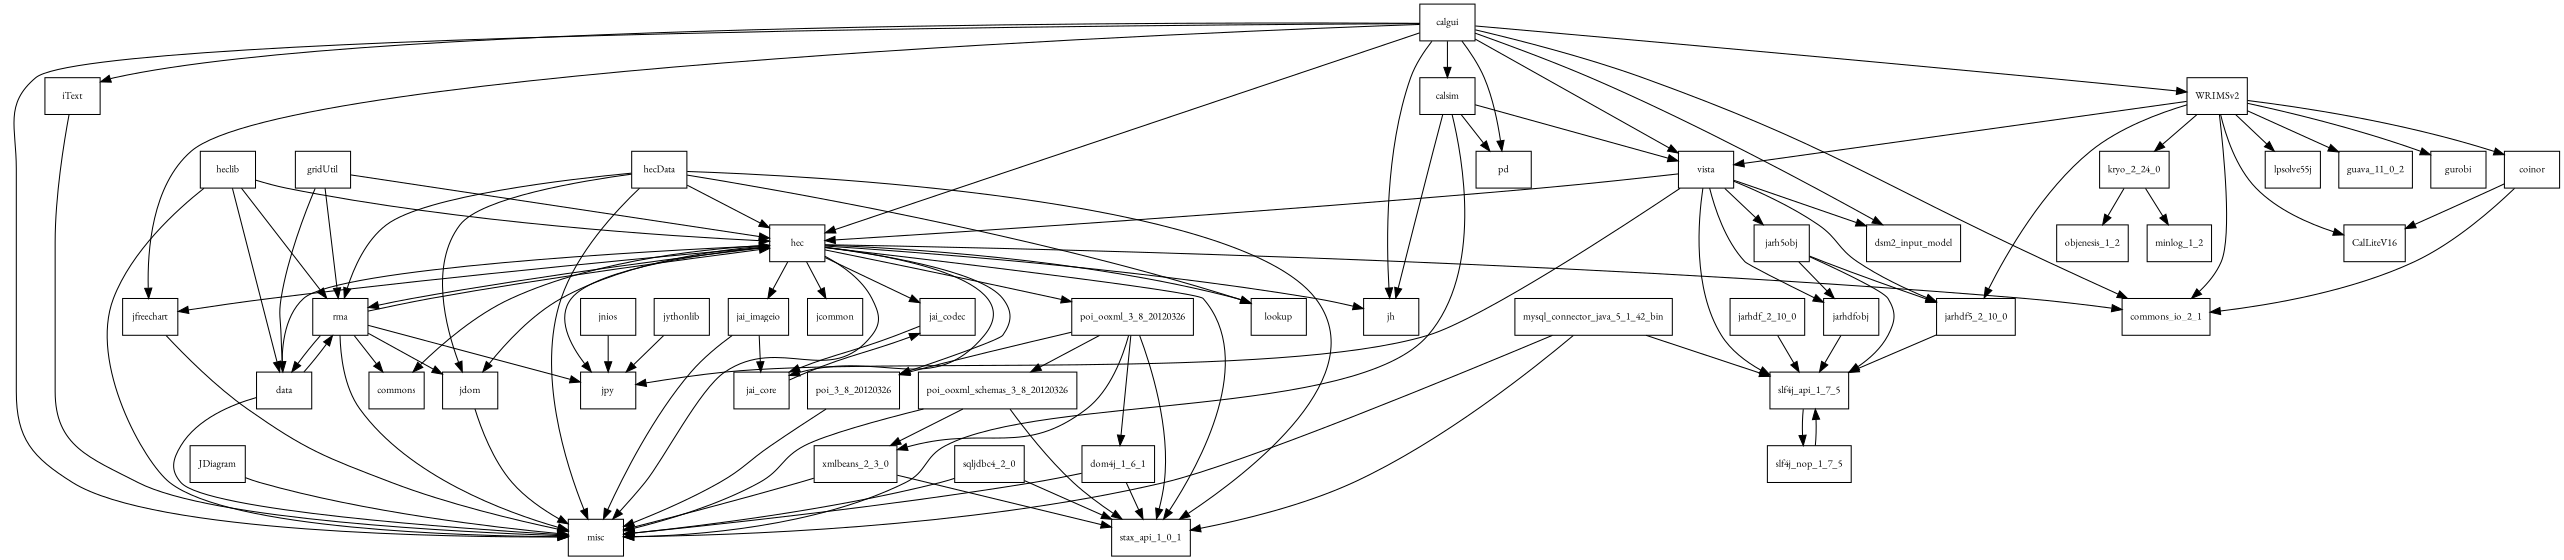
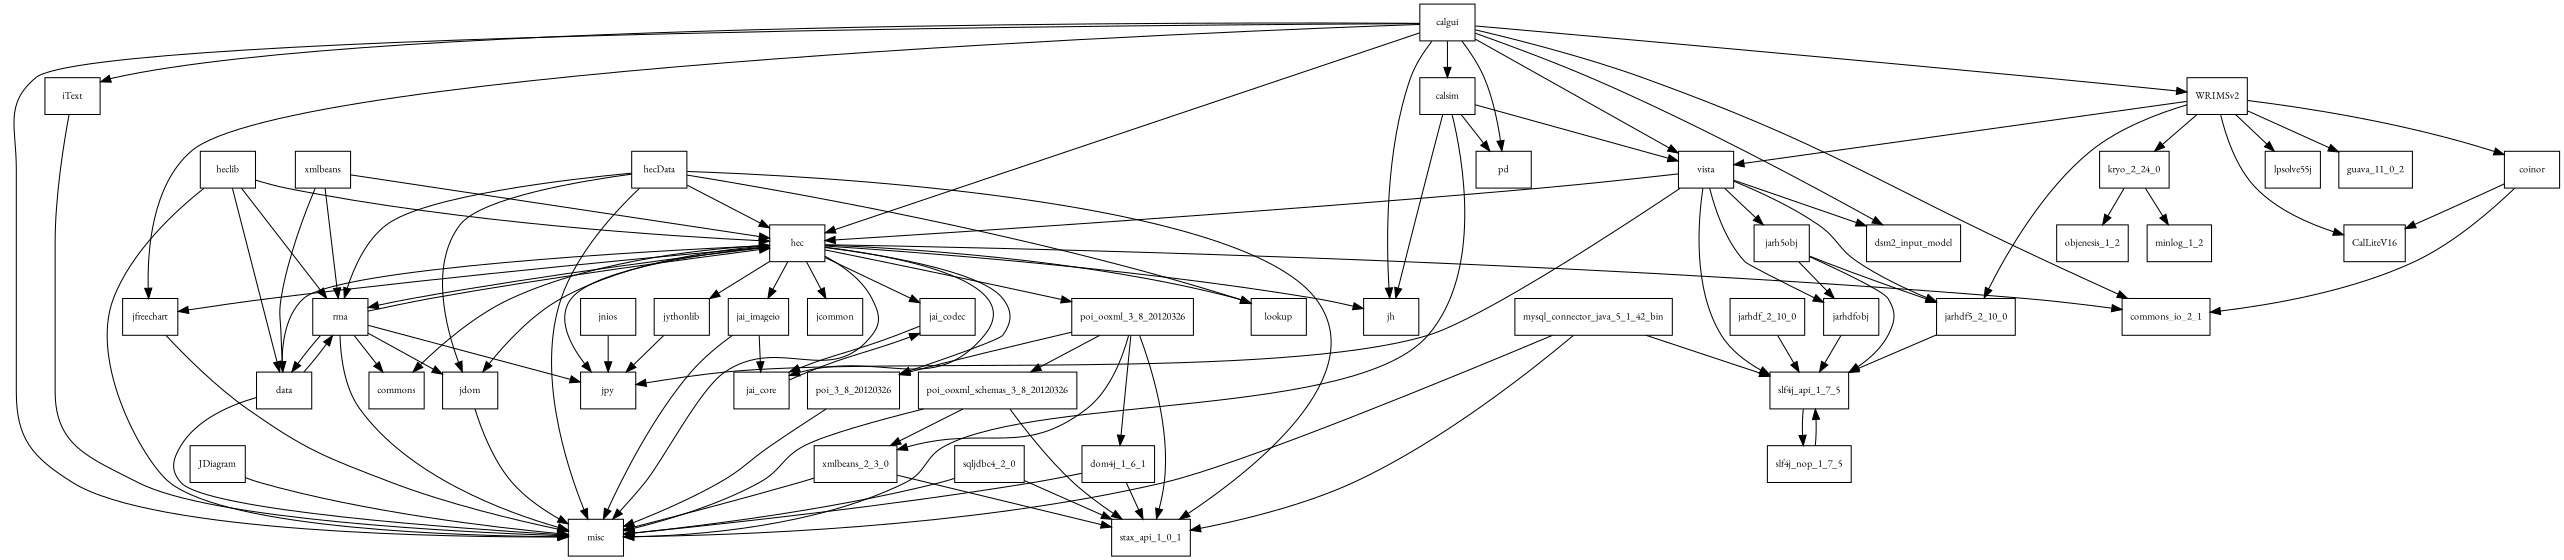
node "gridUtil": label "gridUtil" -> "xmlbeans"
node "gurobi": removed
edge "WRIMSv2" -> "commons_io_2_1": removed
edge "hec" -> "stax_api_1_0_1": now "hec" -> "jythonlib"
